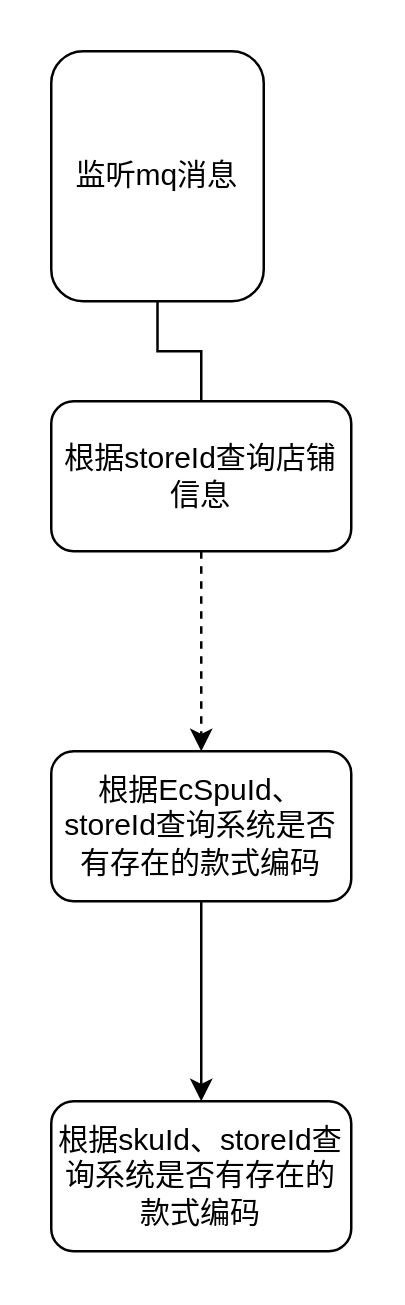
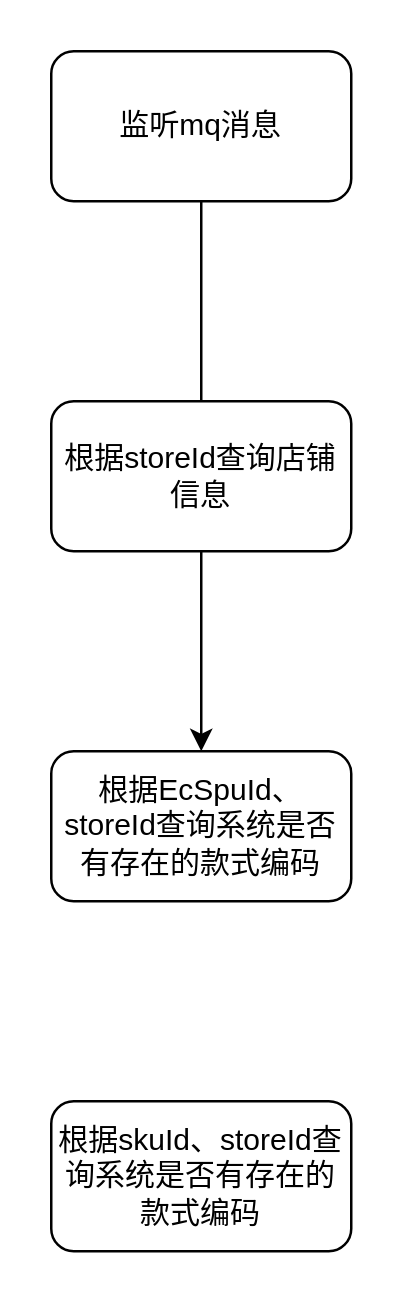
node "监听mq消息": size 213x250 -> 300x150
edge "根据storeId查询店铺信息" -> "根据EcSpuId、storeId查询系统是否有存在的款式编码": style dashed -> solid
edge "根据EcSpuId、storeId查询系统是否有存在的款式编码" -> "根据skuId、storeId查询系统是否有存在的款式编码": removed
